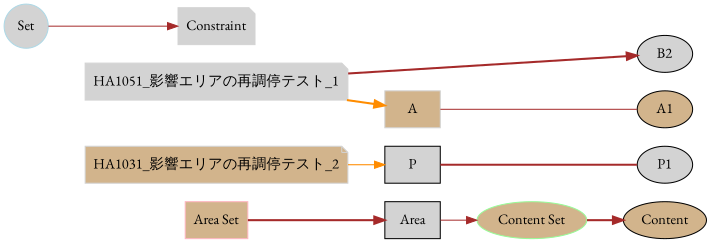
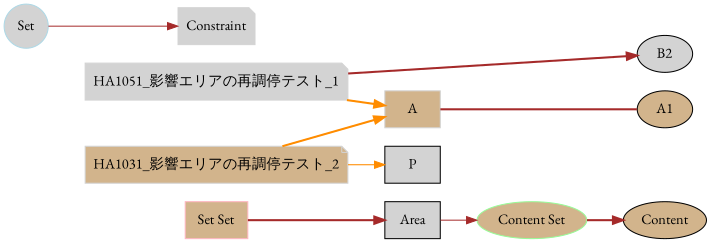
edge "A" -- "A1": style solid -> bold
edge "HA1031_影響エリアの再調停テスト_2" -> "A": added
node "P1": removed
node "Area Set": label "Area Set" -> "Set Set"
